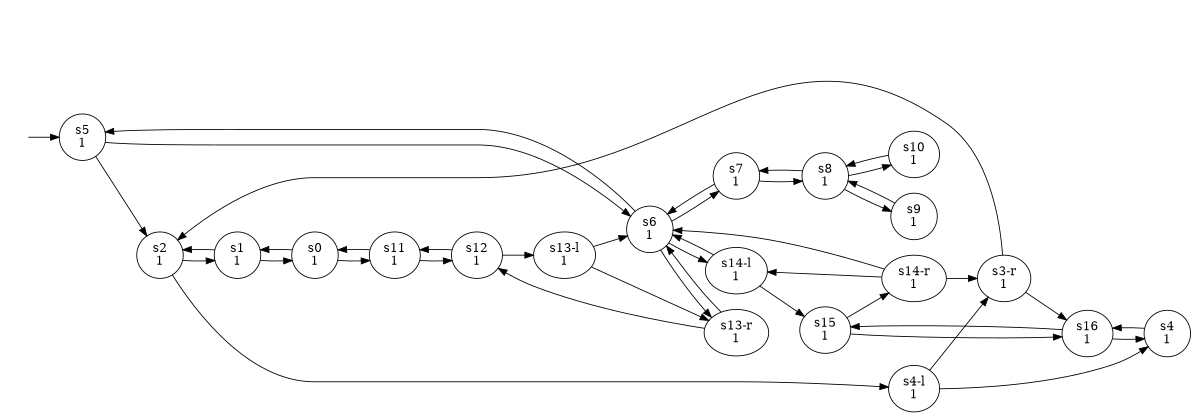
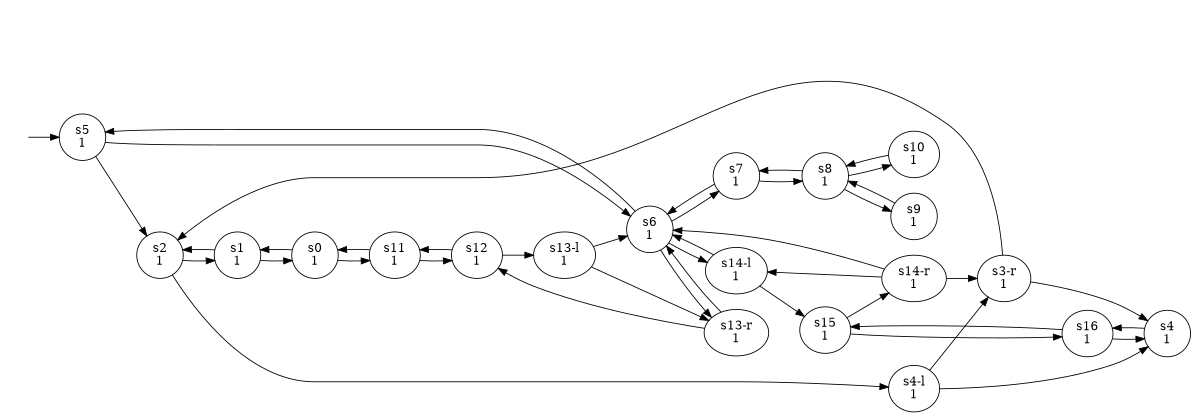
edge "s3-r 1" -> "s16 1": now "s3-r 1" -> "s4 1"
